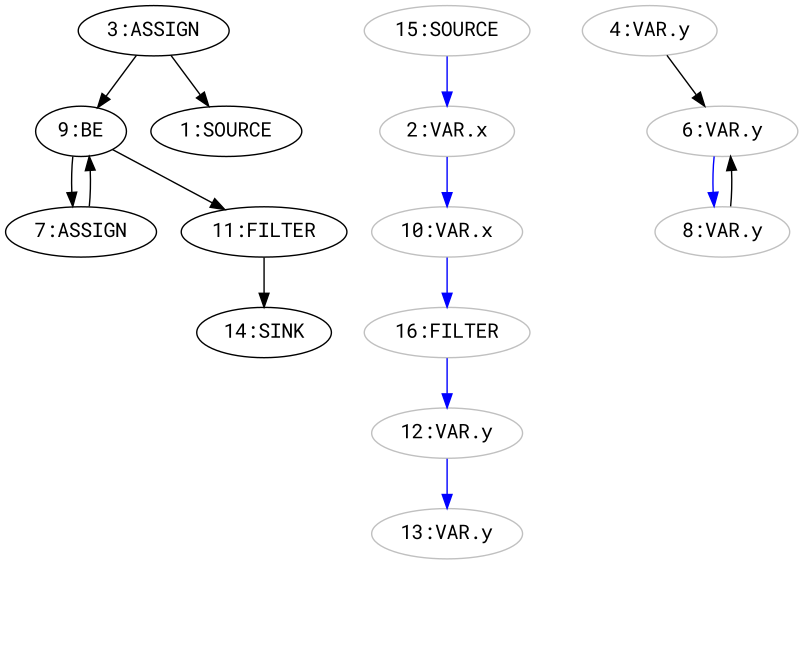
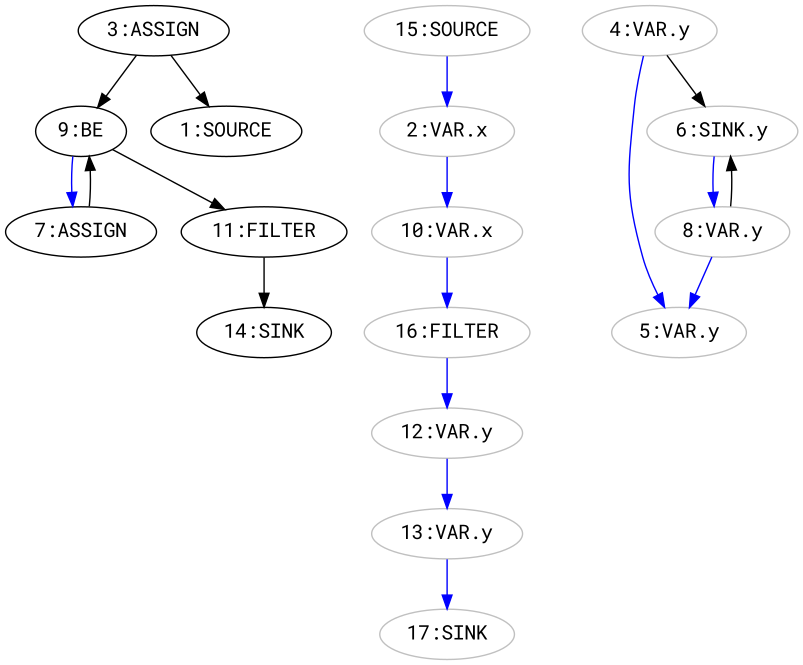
node "6:VAR.y": label "6:VAR.y" -> "6:SINK.y"
edge "9:BE" -> "7:ASSIGN": color black -> blue
node "5:VAR.y": added
node "17:SINK": added
